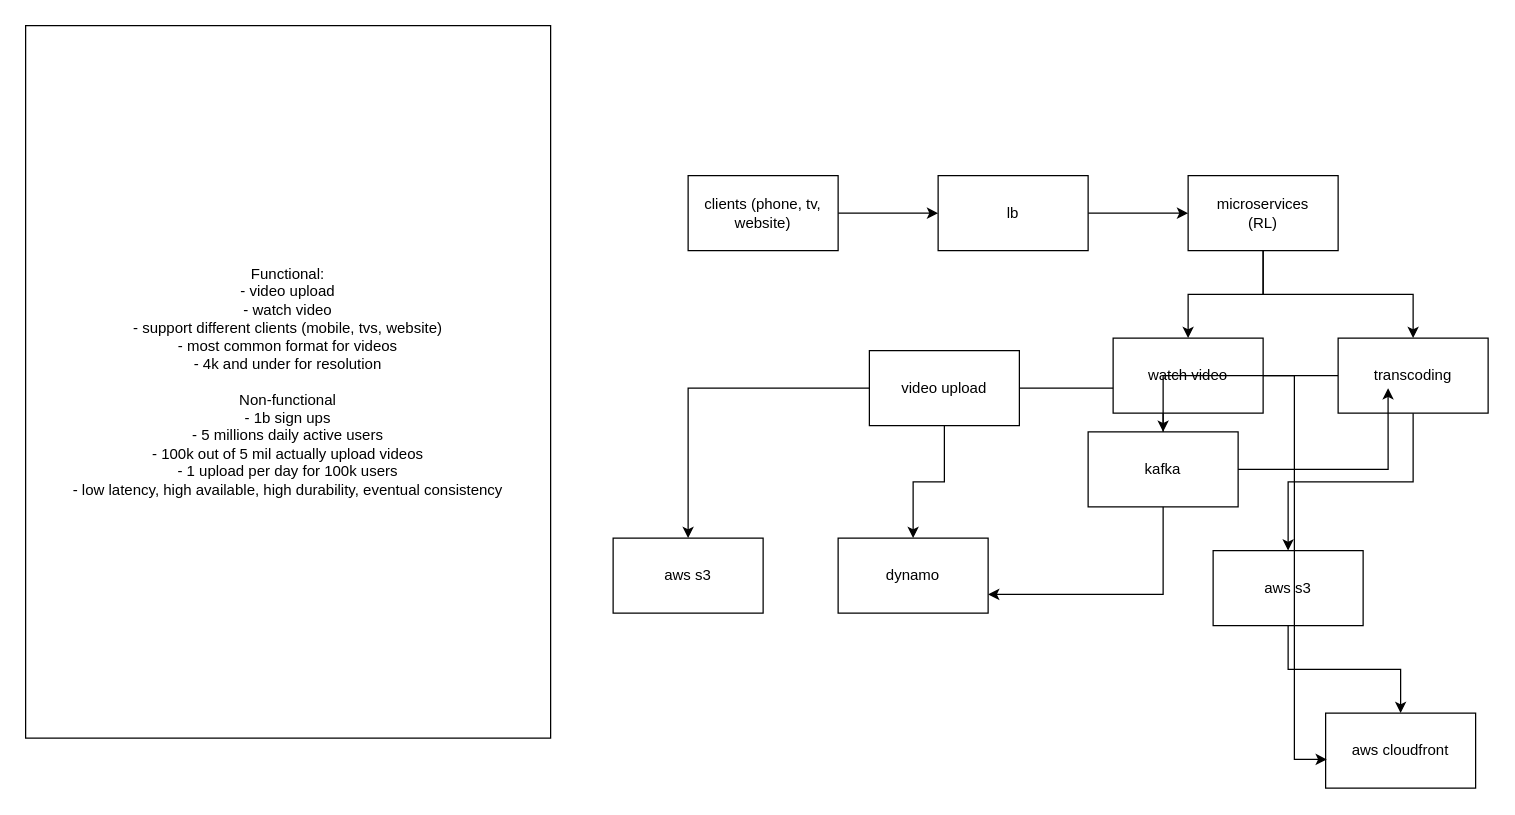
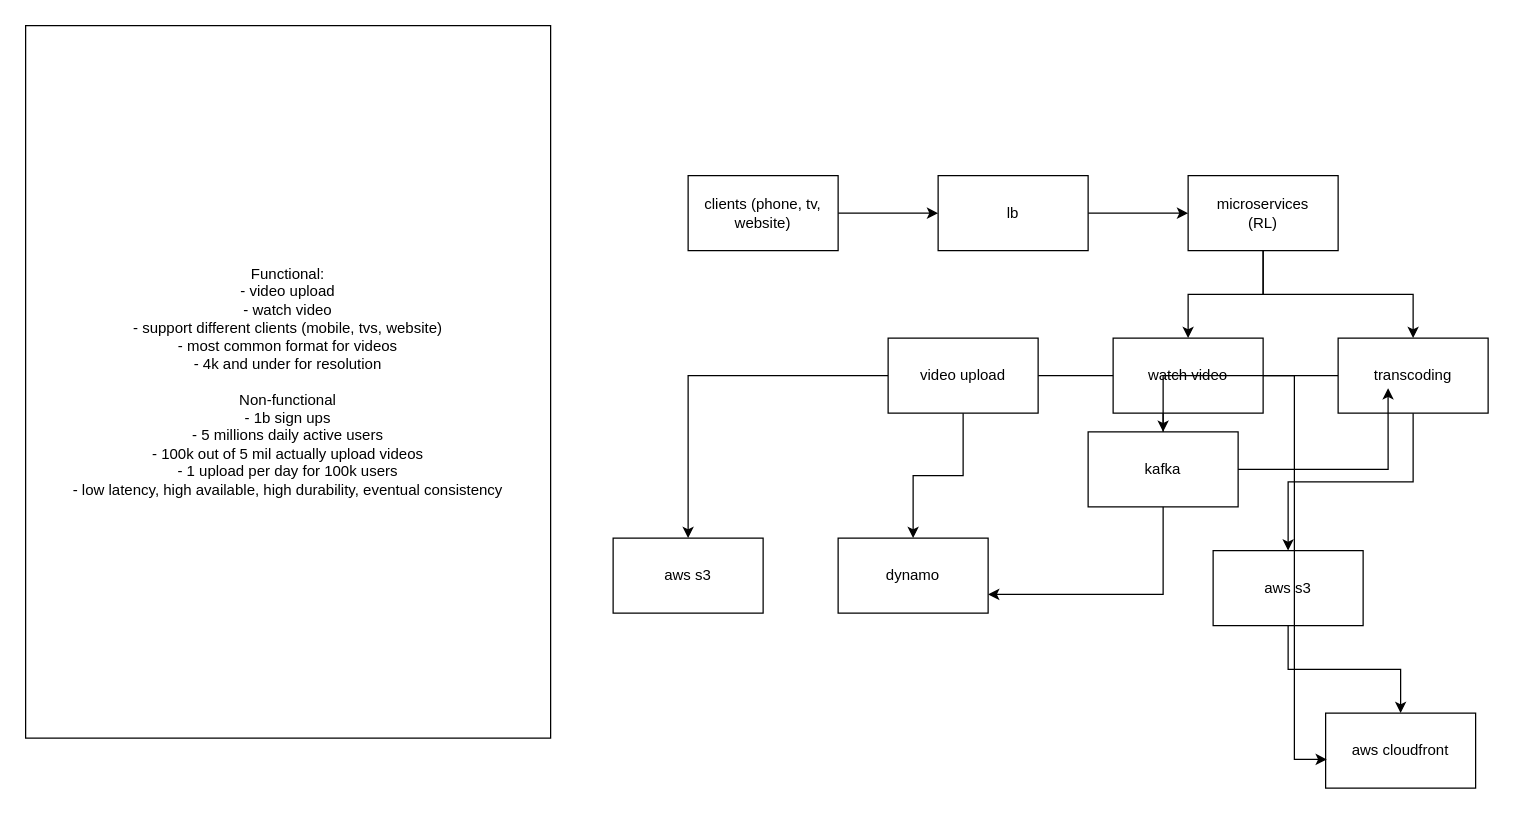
node "video upload": moved (944, 388) -> (963, 376)
